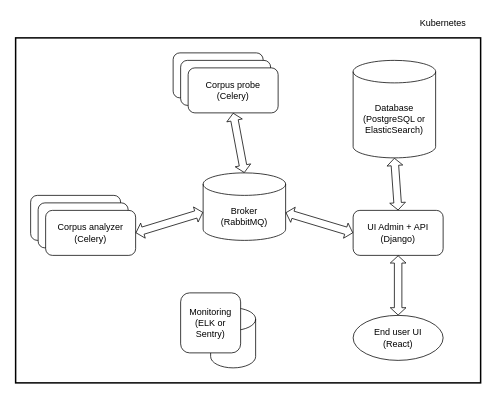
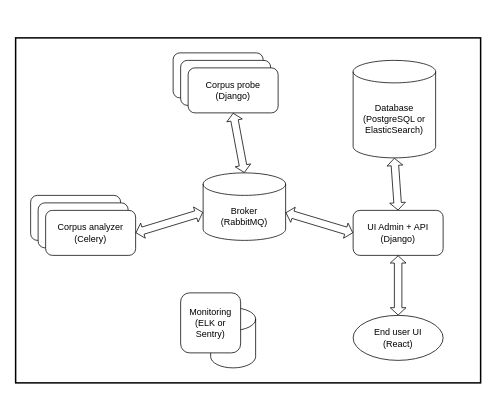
node "Kubernetes": removed
node "Corpus probe (Celery)": label "Corpus probe (Celery)" -> "Corpus probe (Django)"
